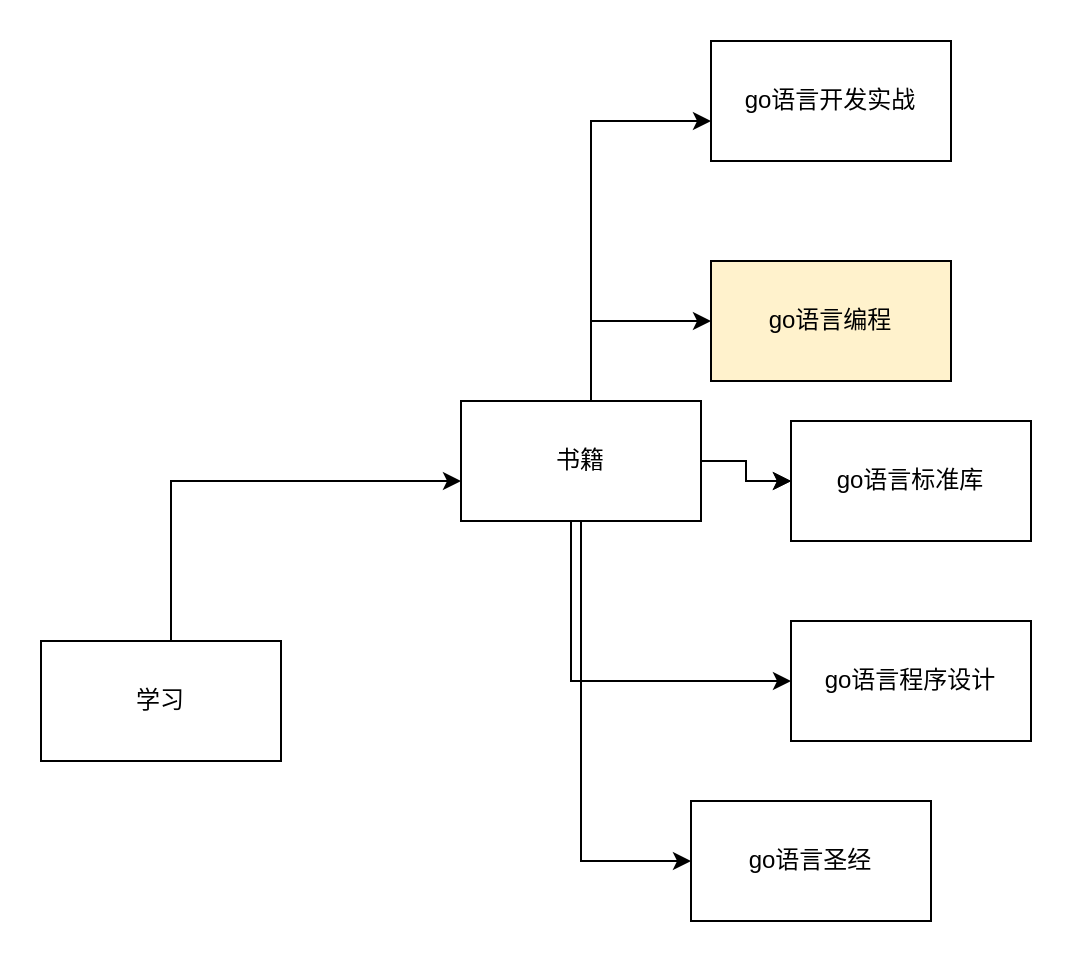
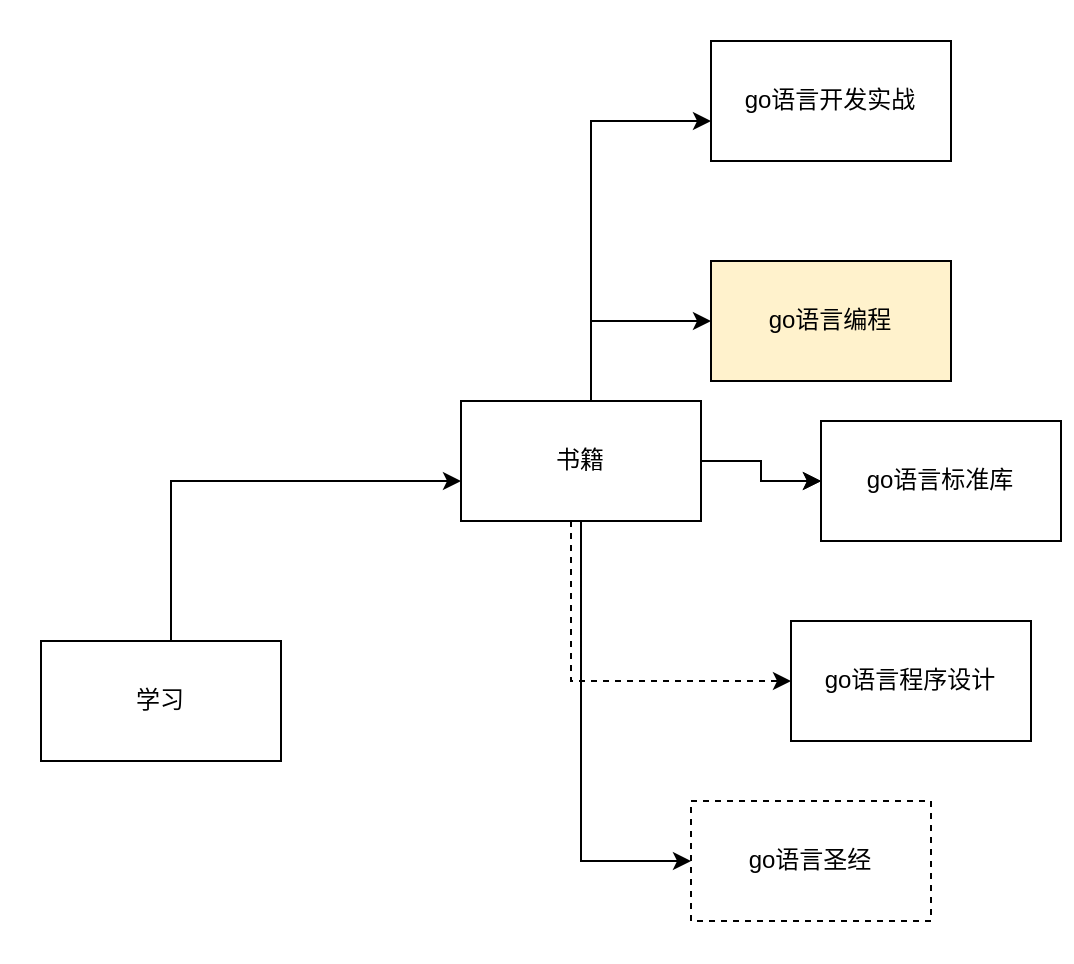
node "go语言标准库": moved (911, 481) -> (941, 481)
edge "书籍" -> "go语言程序设计": style solid -> dashed
node "go语言圣经": style solid -> dashed
